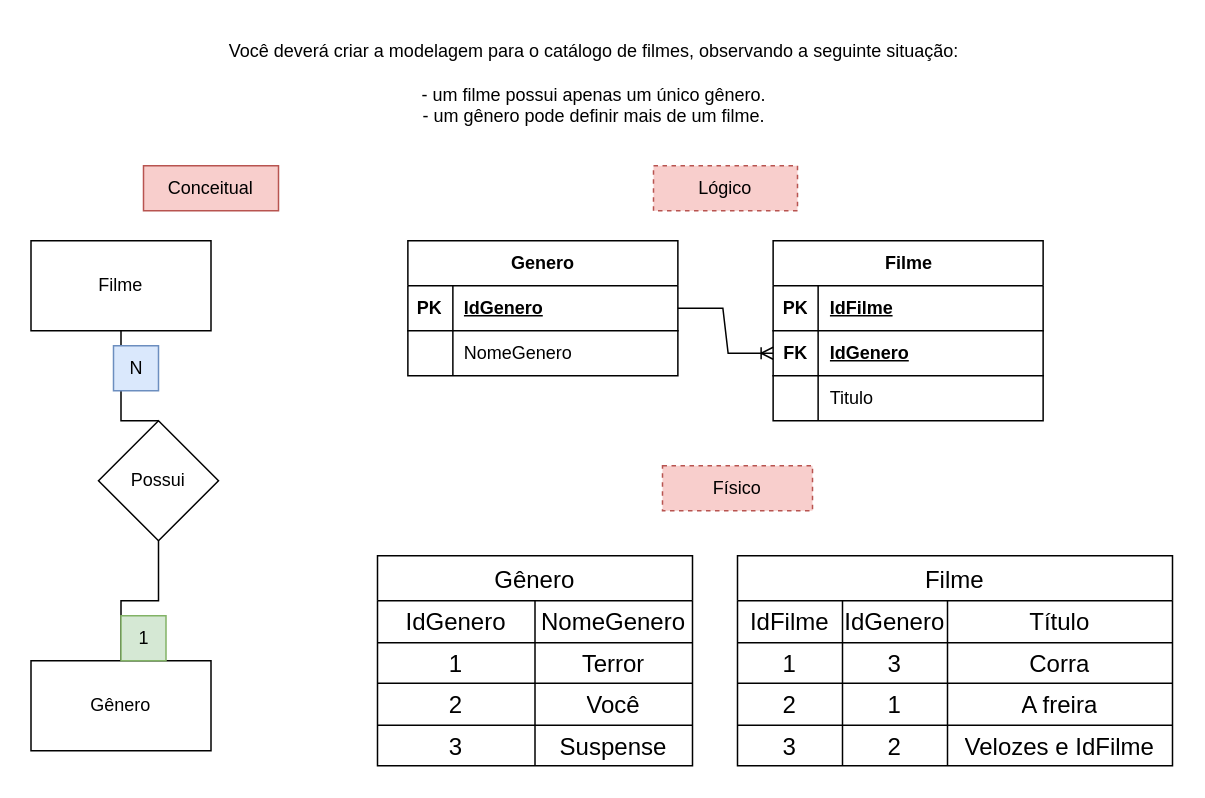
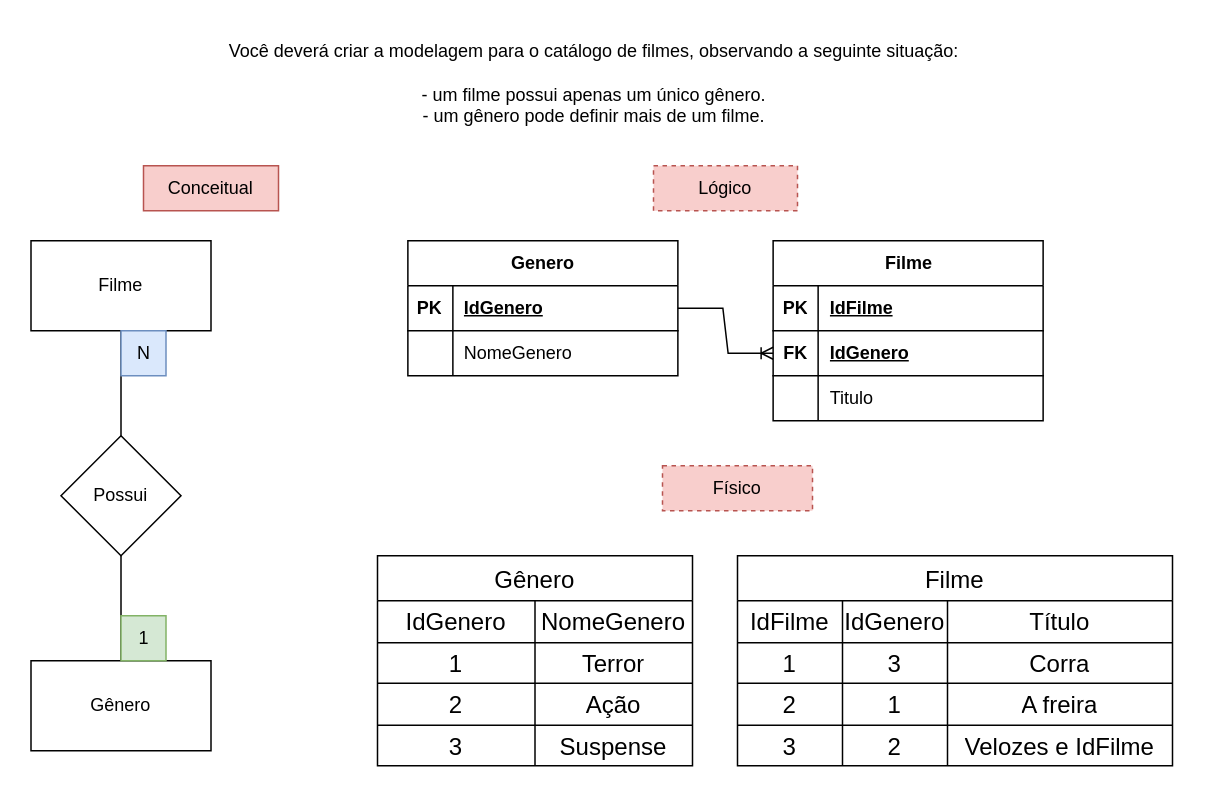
node "N": moved (136, 368) -> (143, 353)
node "Possui": moved (158, 481) -> (121, 496)
node "Você": label "Você" -> "Ação"
